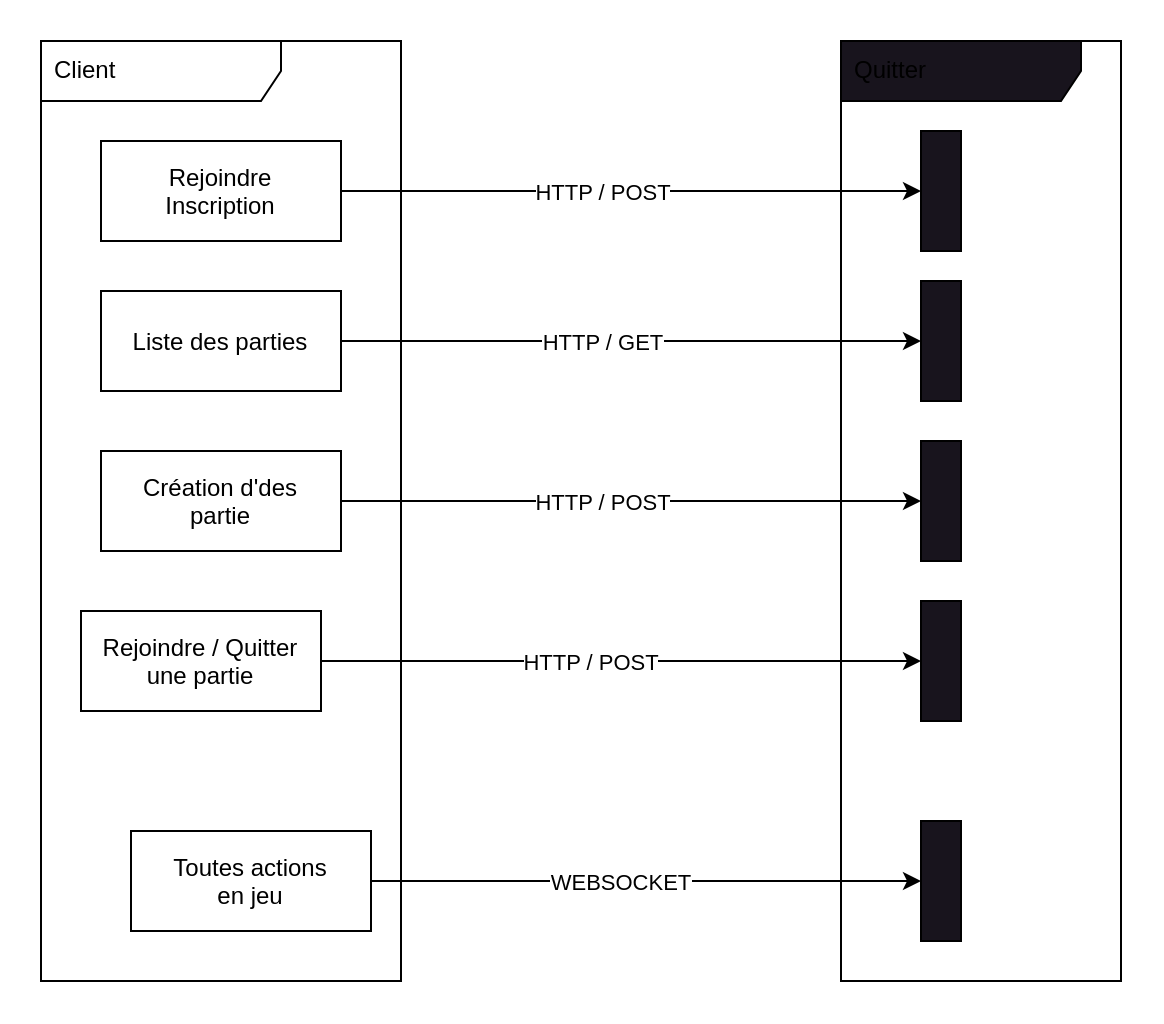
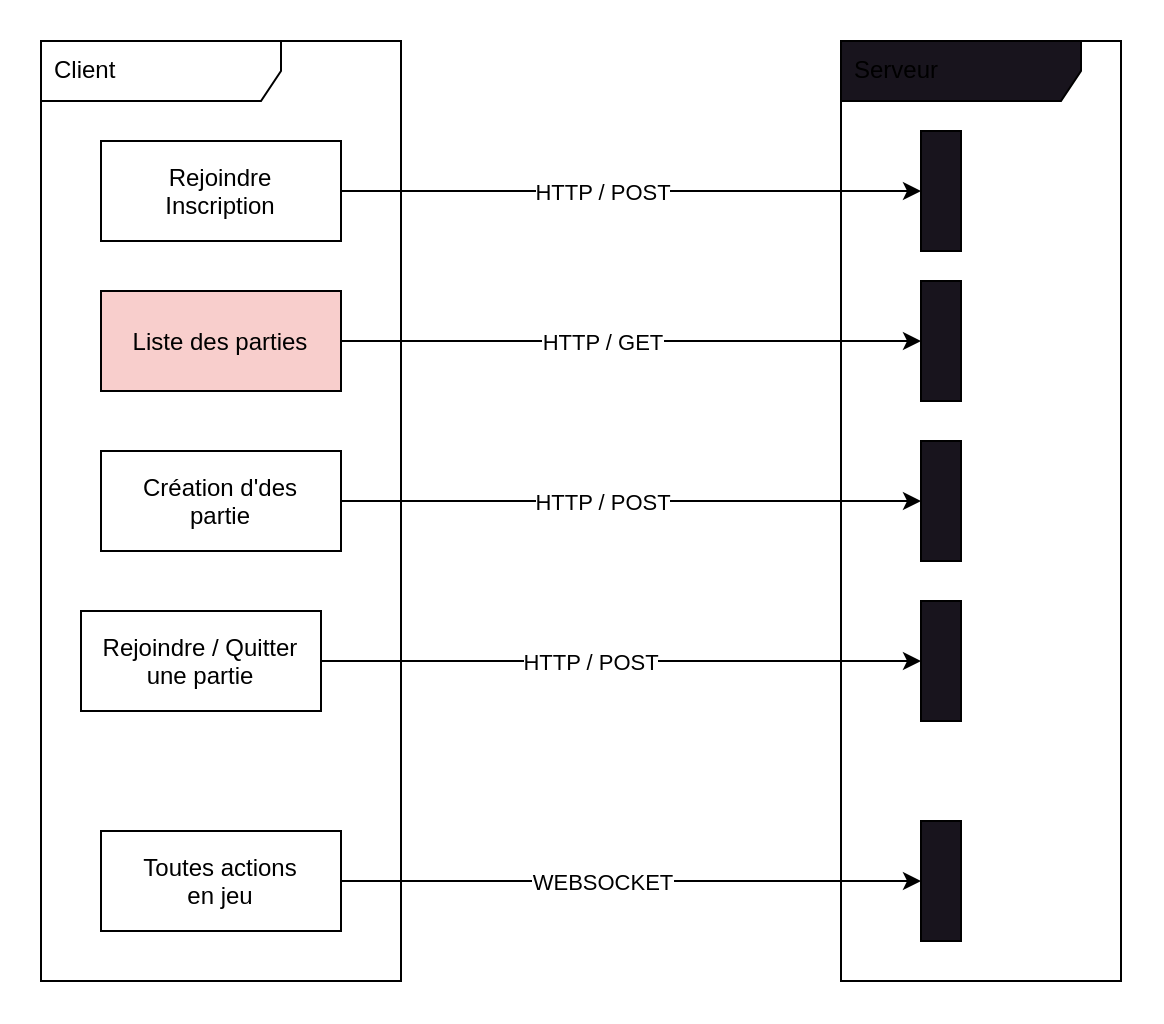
node "Quitter": label "Quitter" -> "Serveur"
node "Liste des parties": fillcolor #ffffff -> #f8cecc
node "Toutes actions en jeu": moved (251, 881) -> (221, 881)
